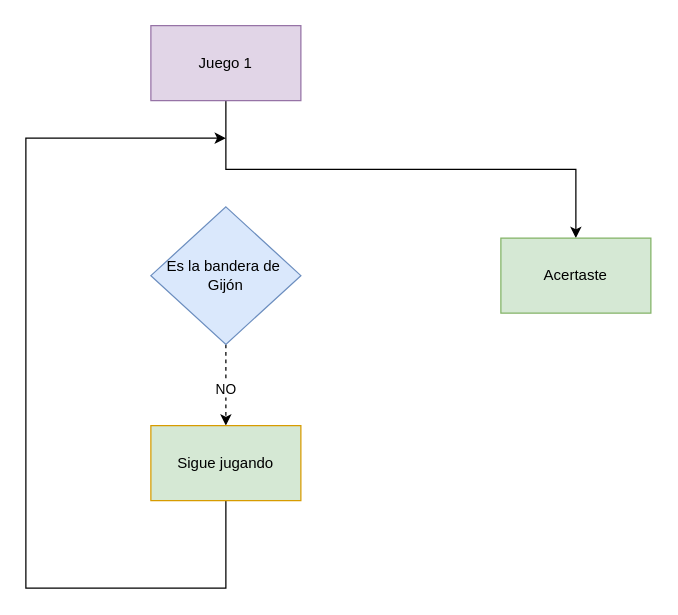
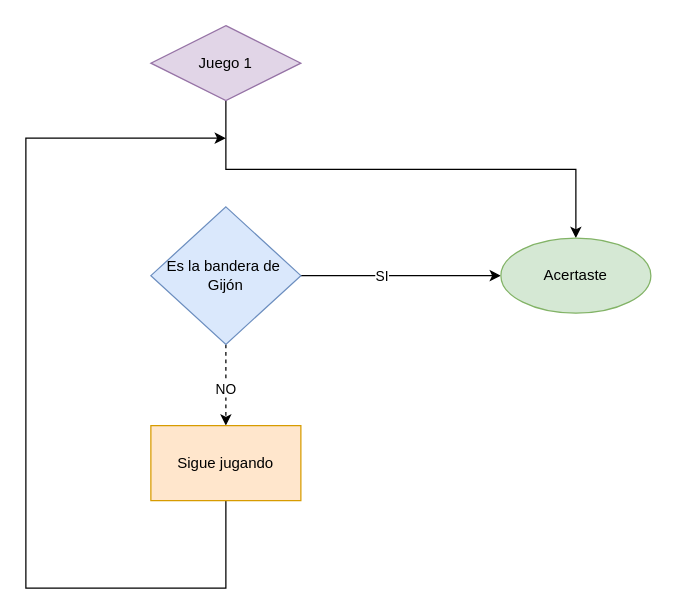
node "Juego 1": shape rectangle -> diamond
edge "Es la bandera de Gijón" -> "Acertaste": added, label "SI"
node "Acertaste": shape rectangle -> ellipse
node "Sigue jugando": fillcolor #d5e8d4 -> #ffe6cc
